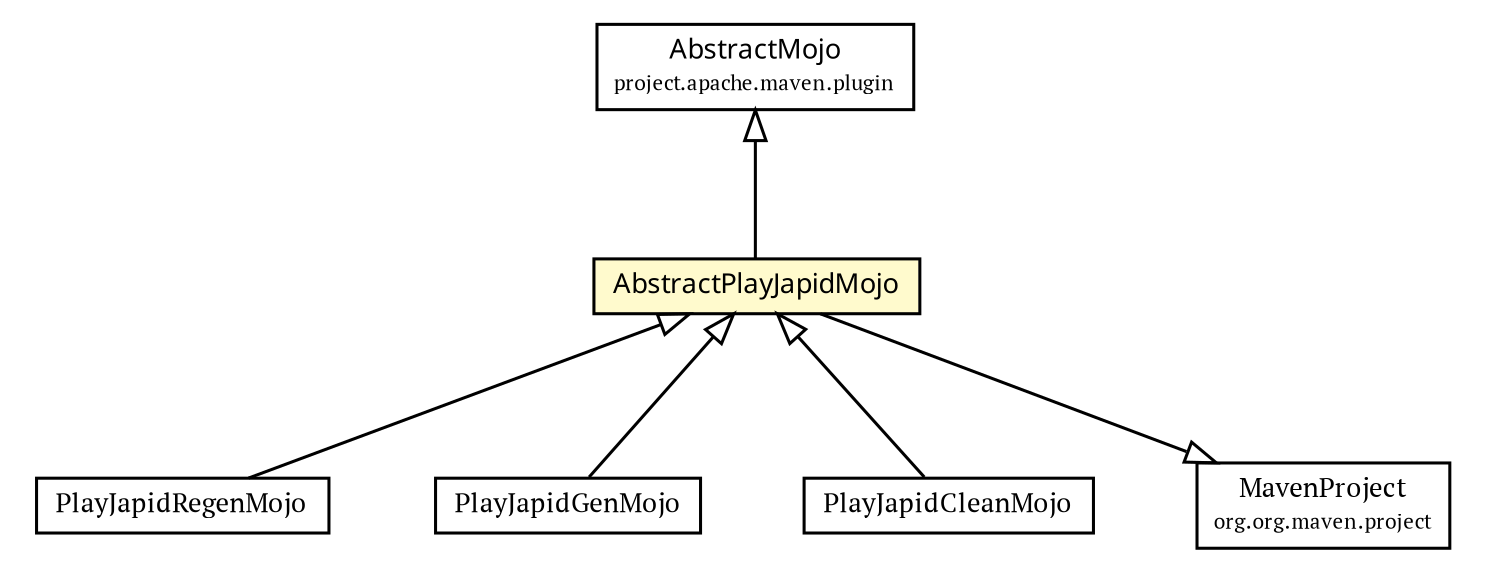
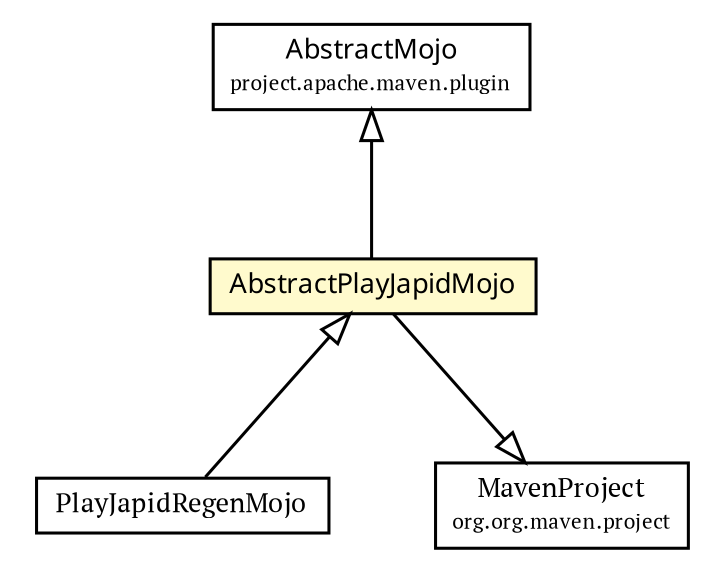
node "PlayJapidGenMojo": removed
node "PlayJapidCleanMojo": removed
